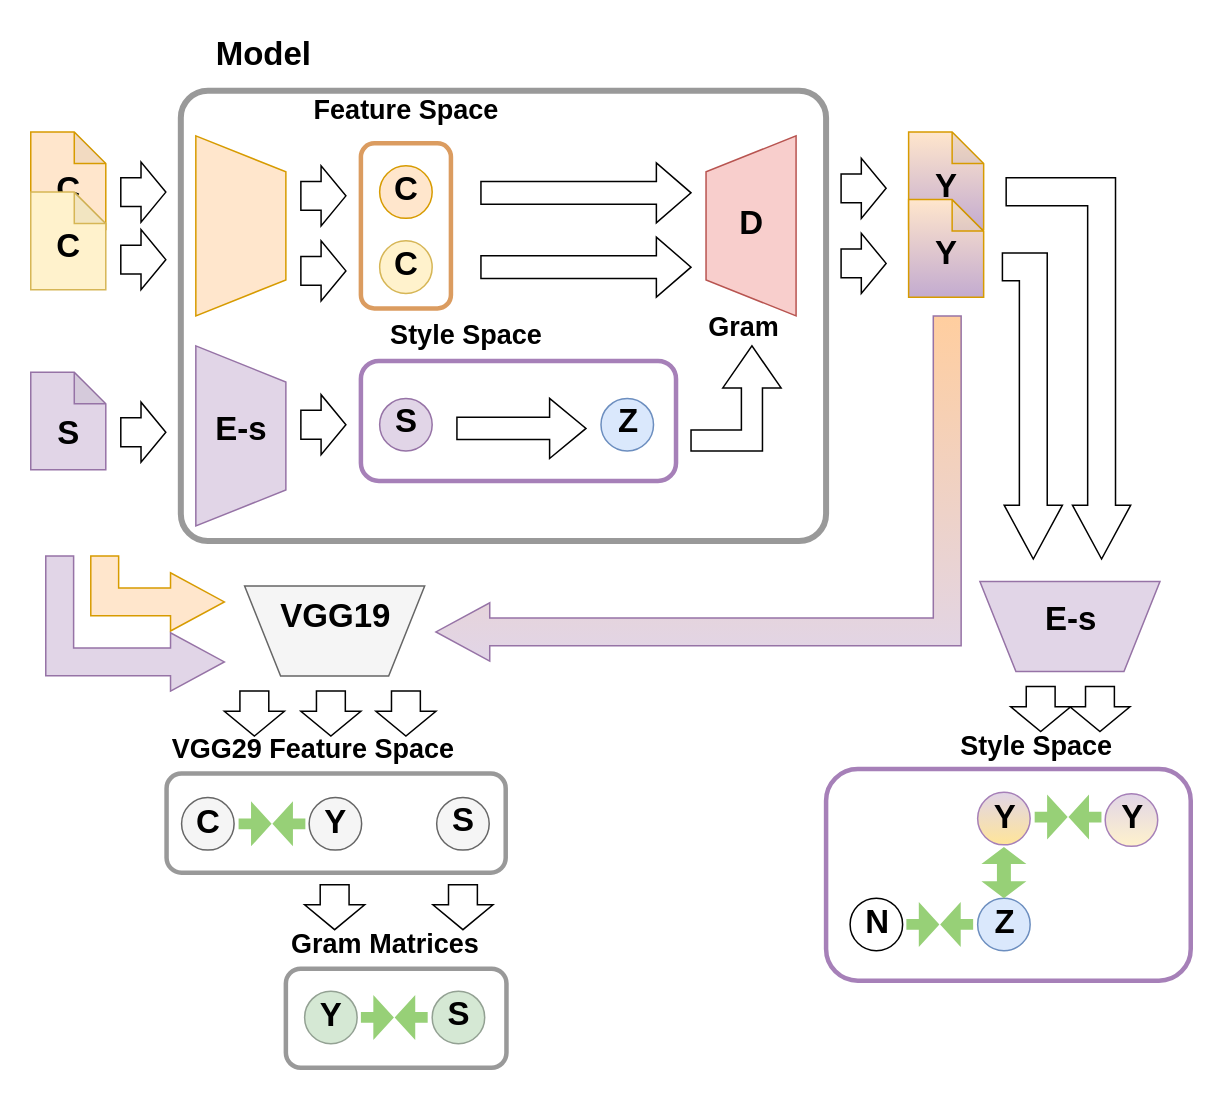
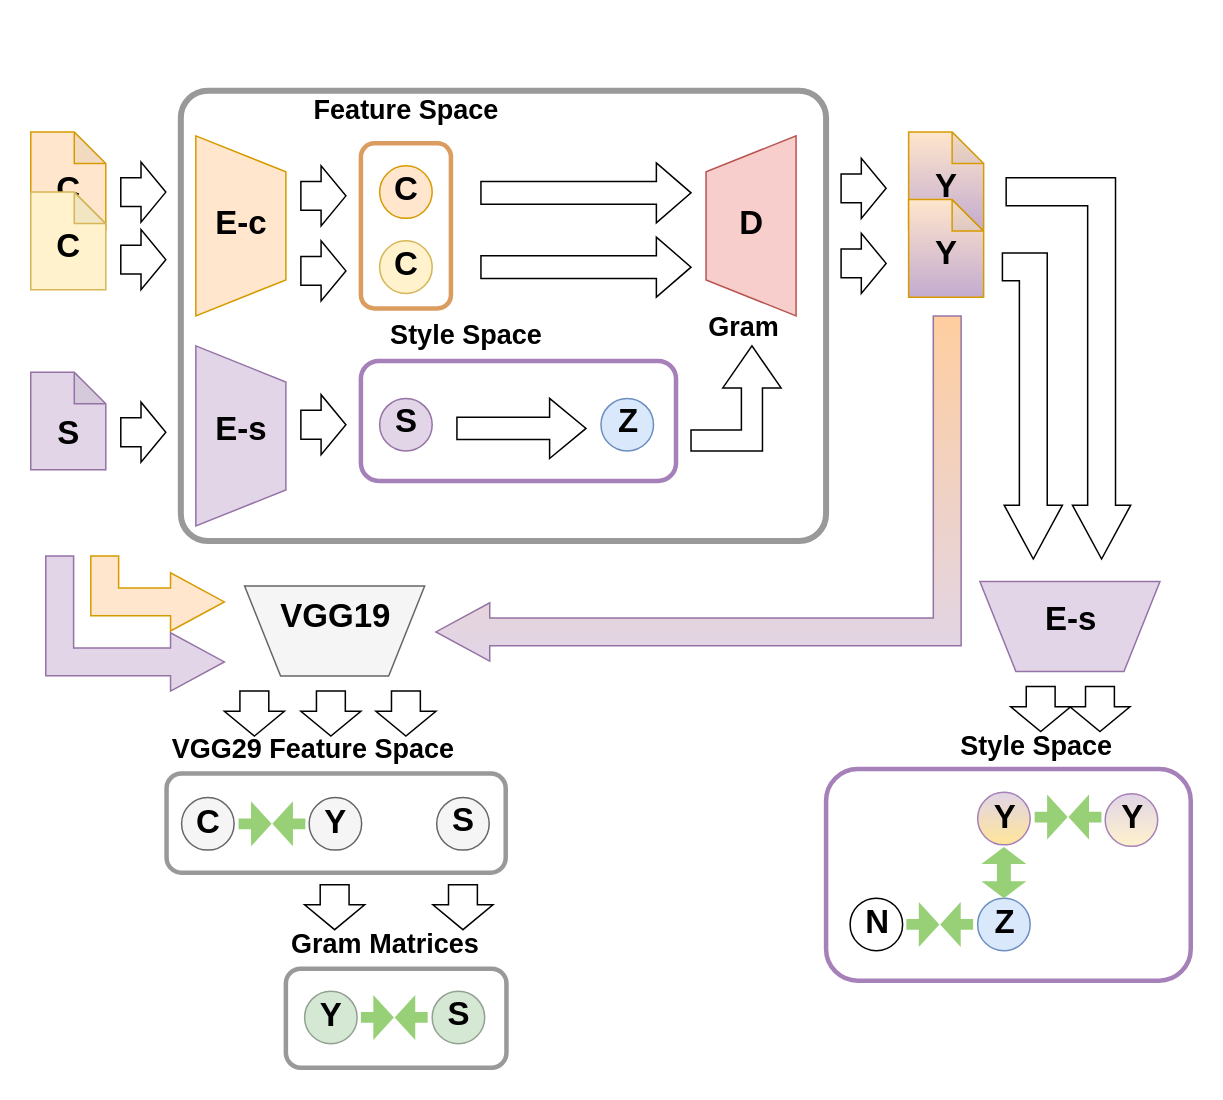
node "Model": removed
node "E-c": added
